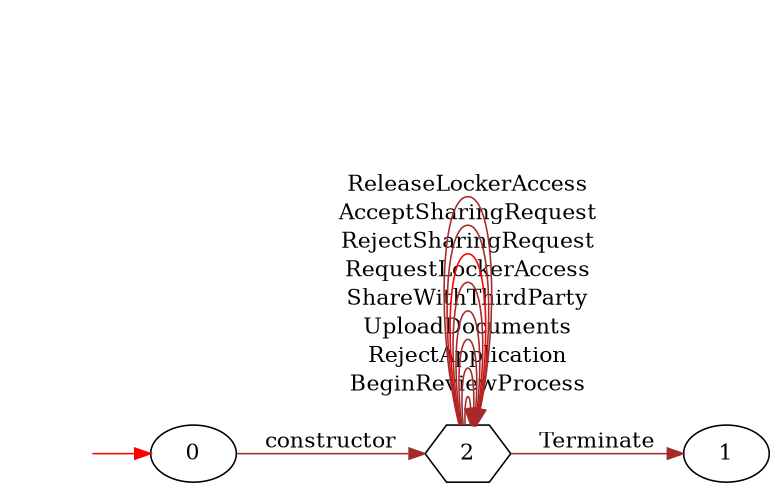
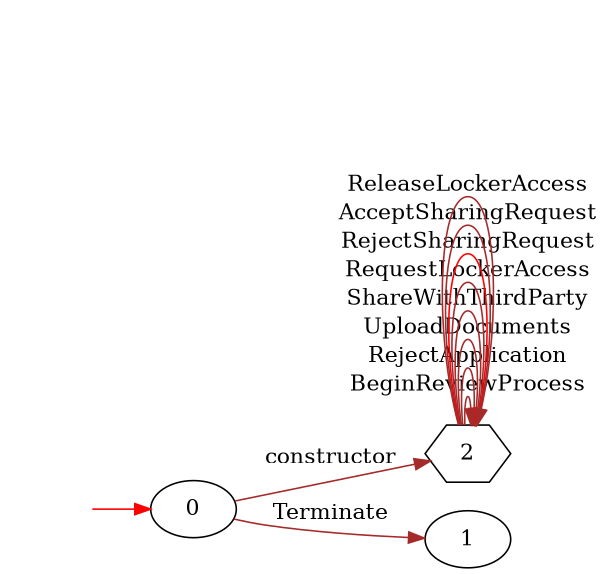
edge "2" -> "1": now "0" -> "1"
